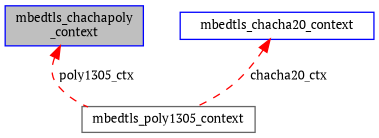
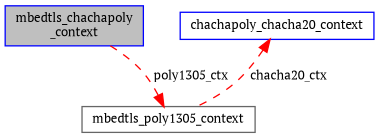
node "mbedtls_chacha20_context": label "mbedtls_chacha20_context" -> "chachapoly_chacha20_context"
edge "mbedtls_poly1305_context" -> "mbedtls_chachapoly _context": reversed
